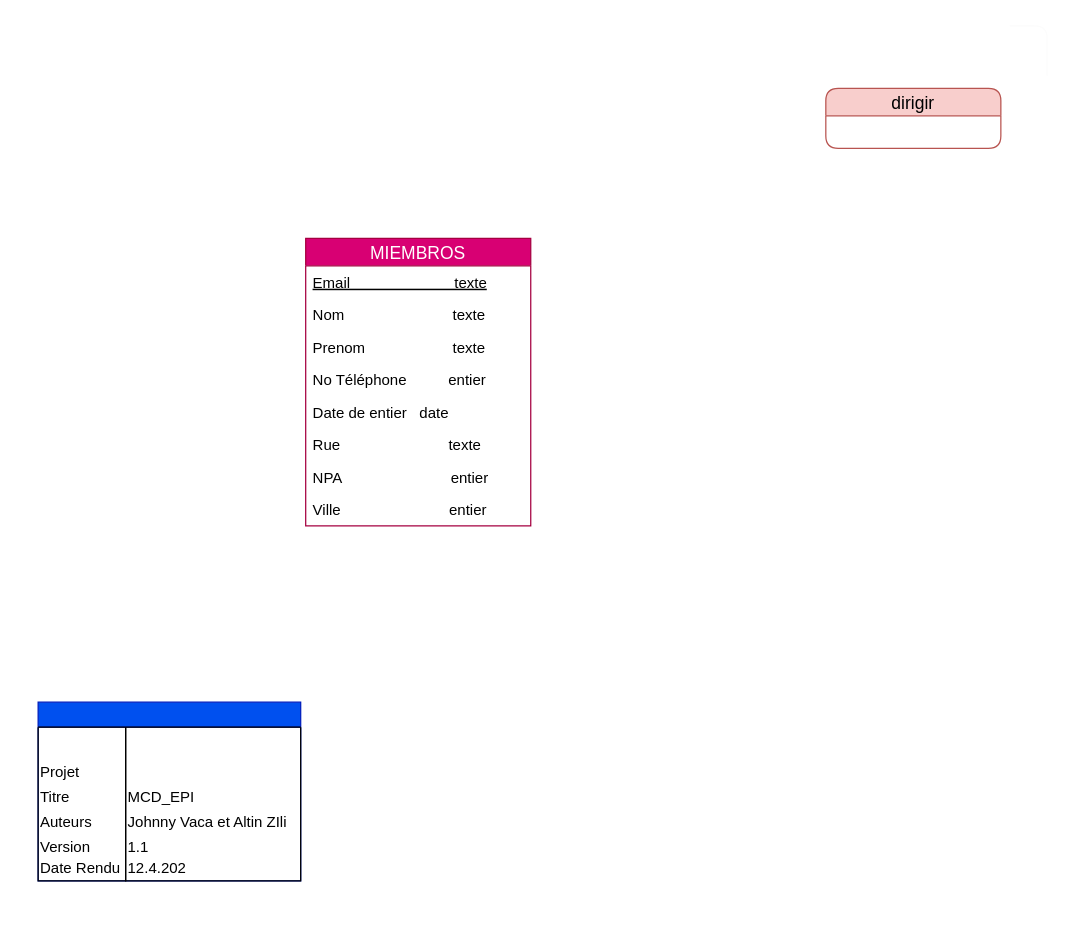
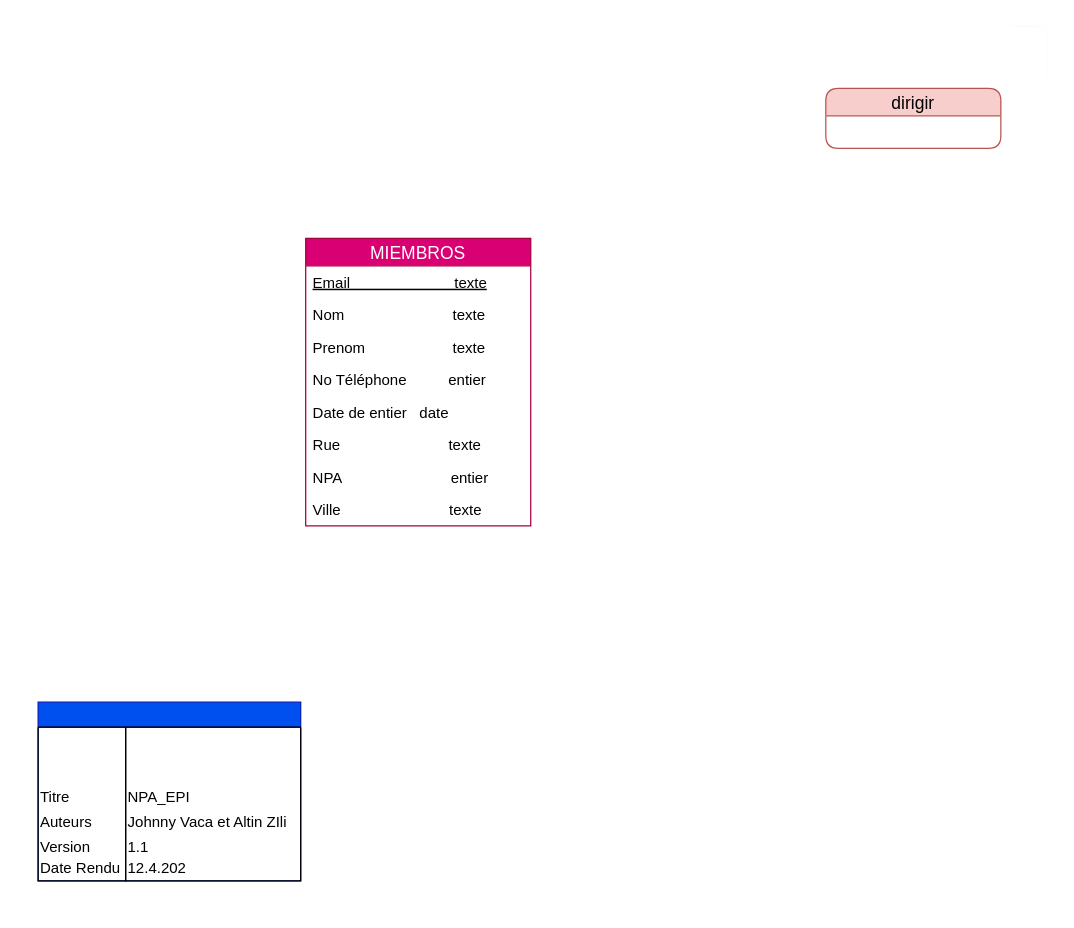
node "Ville entier": label "Ville entier" -> "Ville texte"
node "Projet": removed
node "MCD_EPI": label "MCD_EPI" -> "NPA_EPI"
